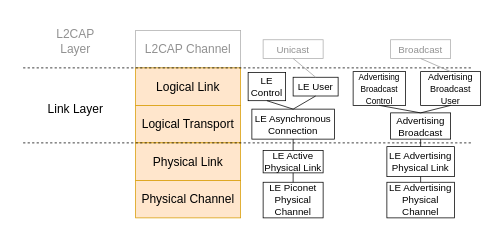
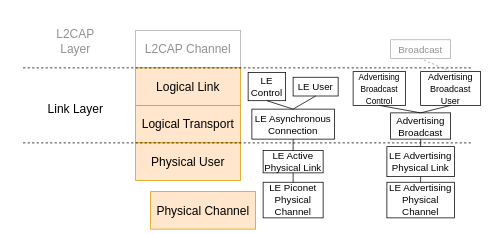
node "Unicast": removed
edge "Broadcast" -- "Advertising Broadcast User": style solid -> dashed
edge "Unicast" -- "LE User": removed
node "Physical Link": label "Physical Link" -> "Physical User"
node "Physical Channel": moved (188, 199) -> (203, 210)
